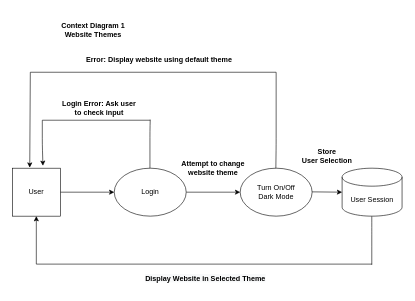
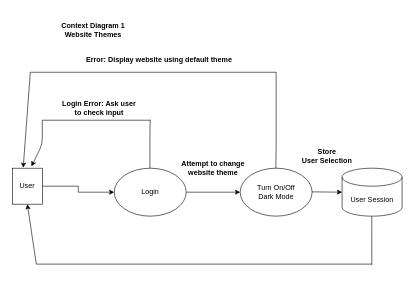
node "User": size 48x48 -> 30x36
node "Display Website in Selected Theme": removed
